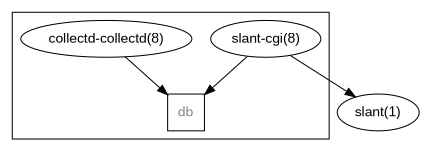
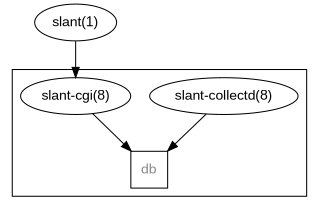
node "collectd-collectd(8)": label "collectd-collectd(8)" -> "slant-collectd(8)"
edge "slant-cgi(8)" -> "slant(1)": reversed
